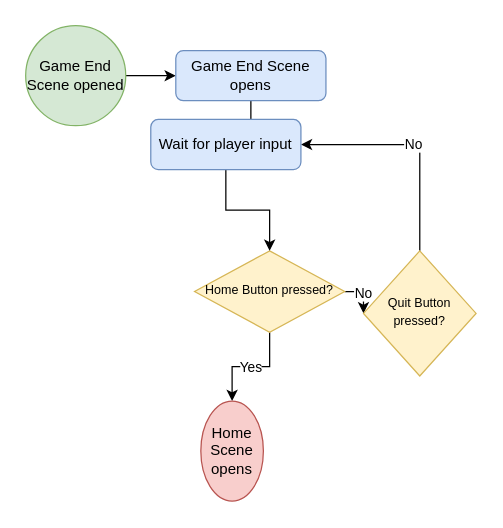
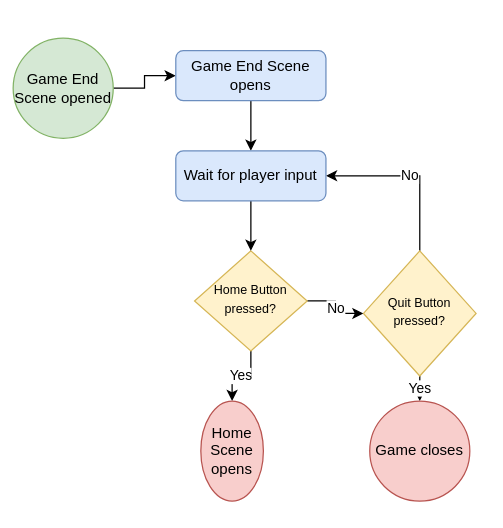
node "Game End Scene opened": moved (76, 76) -> (63, 88)
node "Wait for player input": moved (226, 144) -> (251, 176)
node "Home Button pressed?": size 150x81 -> 113x100
edge "Quit Button pressed?" -> "Game closes": added, label "Yes"
node "Game closes": added
